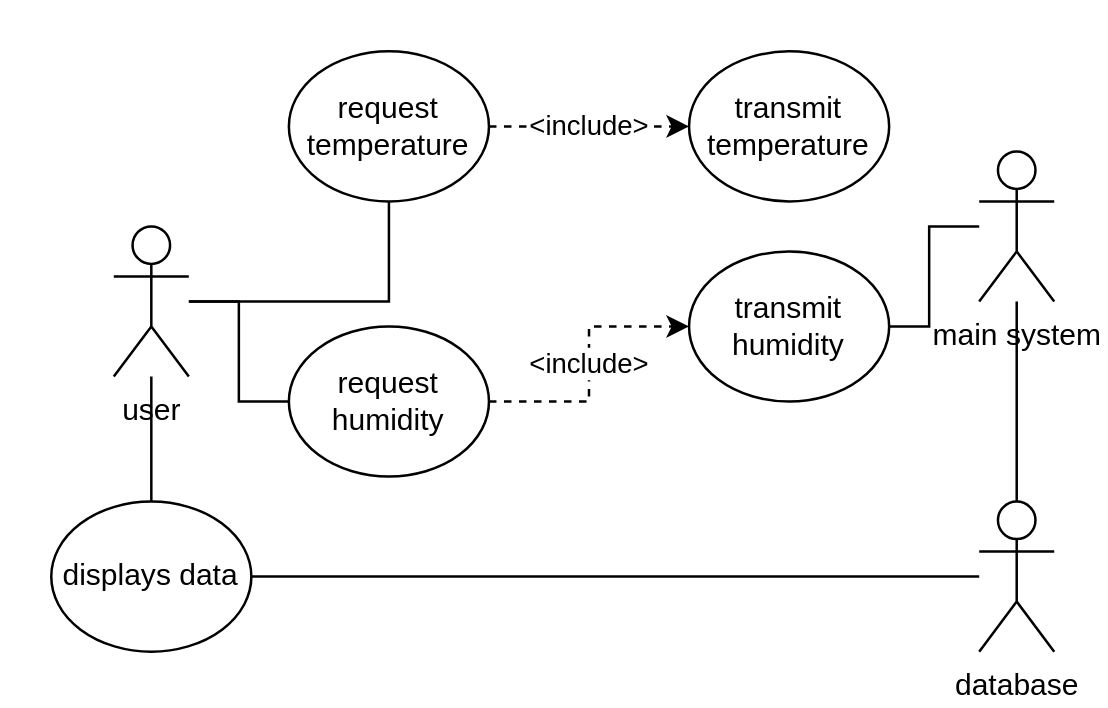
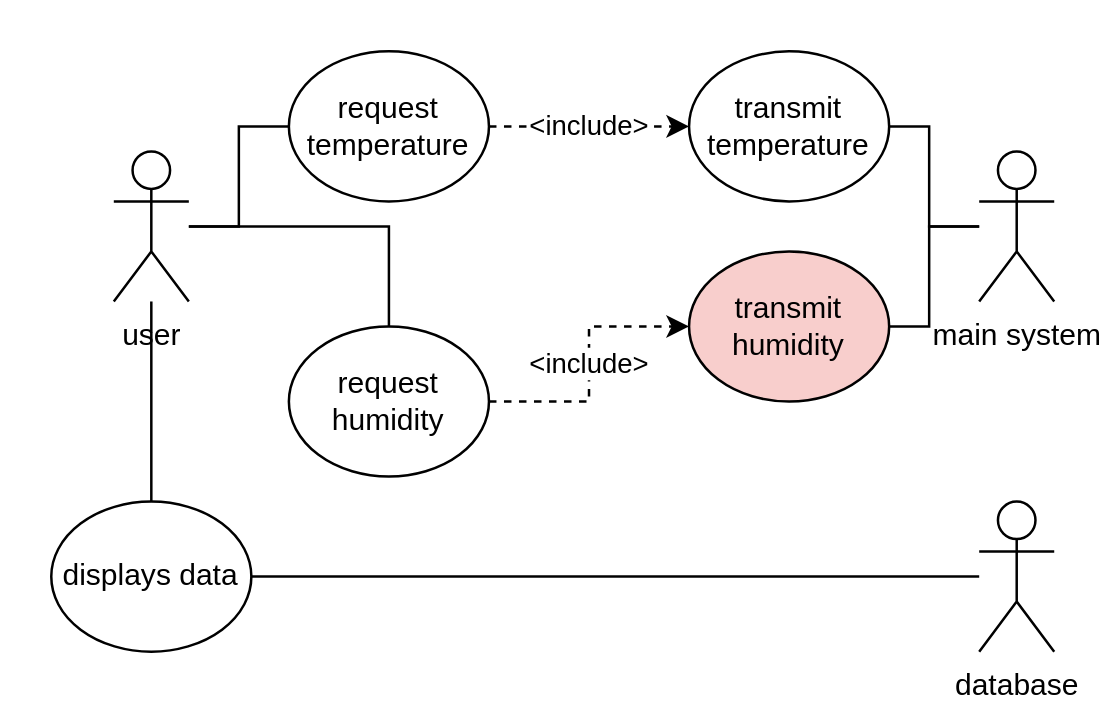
node "user": moved (151, 301) -> (151, 226)
node "transmit humidity": fillcolor #ffffff -> #f8cecc
edge "main system" -- "database": now "main system" -- "transmit temperature"
